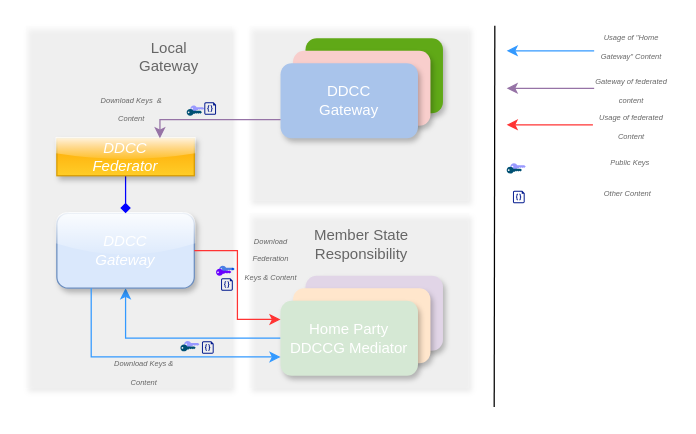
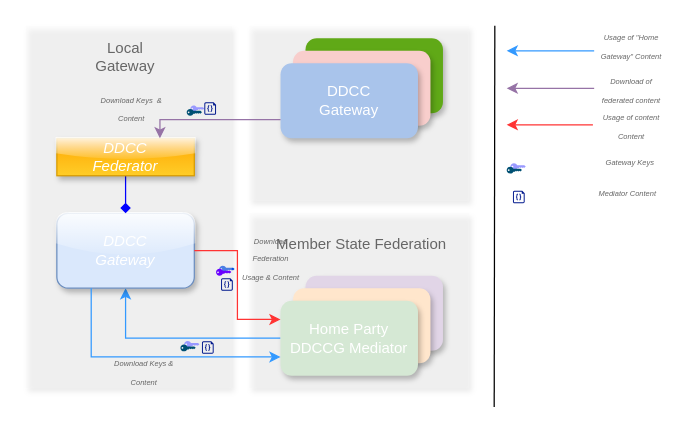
node "Local Gateway": moved (169, 57) -> (126, 57)
node "Gateway of federated content": label "Gateway of federated content" -> "Download of federated content"
node "Usage of federated Content": label "Usage of federated Content" -> "Usage of content Content"
node "Public Keys": label "Public Keys" -> "Gateway Keys"
node "Other Content": label "Other Content" -> "Mediator Content"
node "Member State Responsibility": label "Member State Responsibility" -> "Member State Federation"
node "Download Federation Keys & Content": label "Download Federation Keys & Content" -> "Download Federation Usage & Content"
